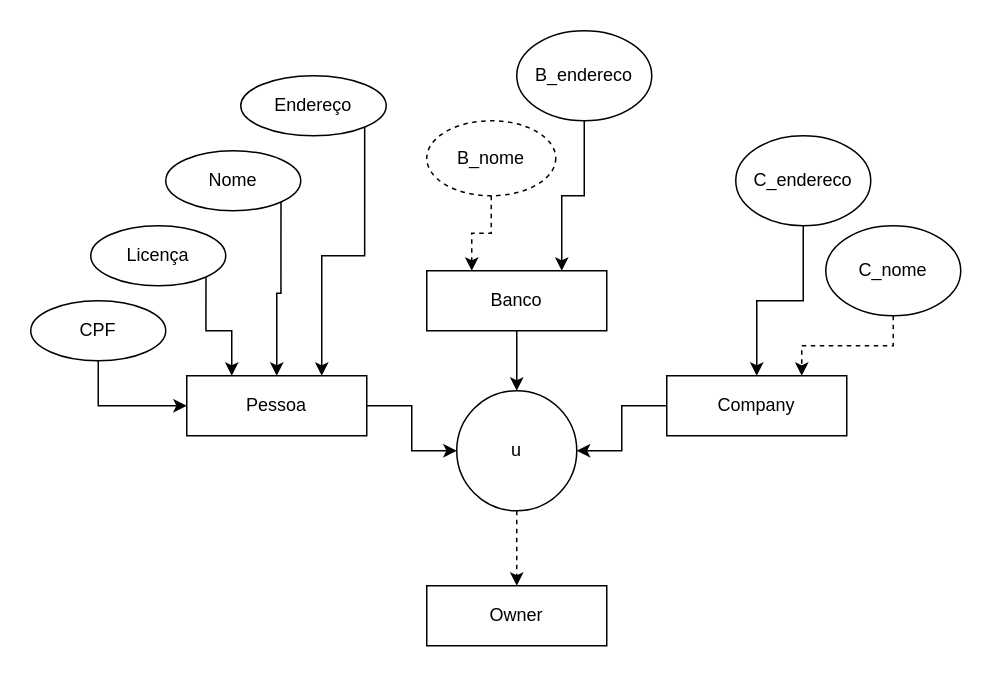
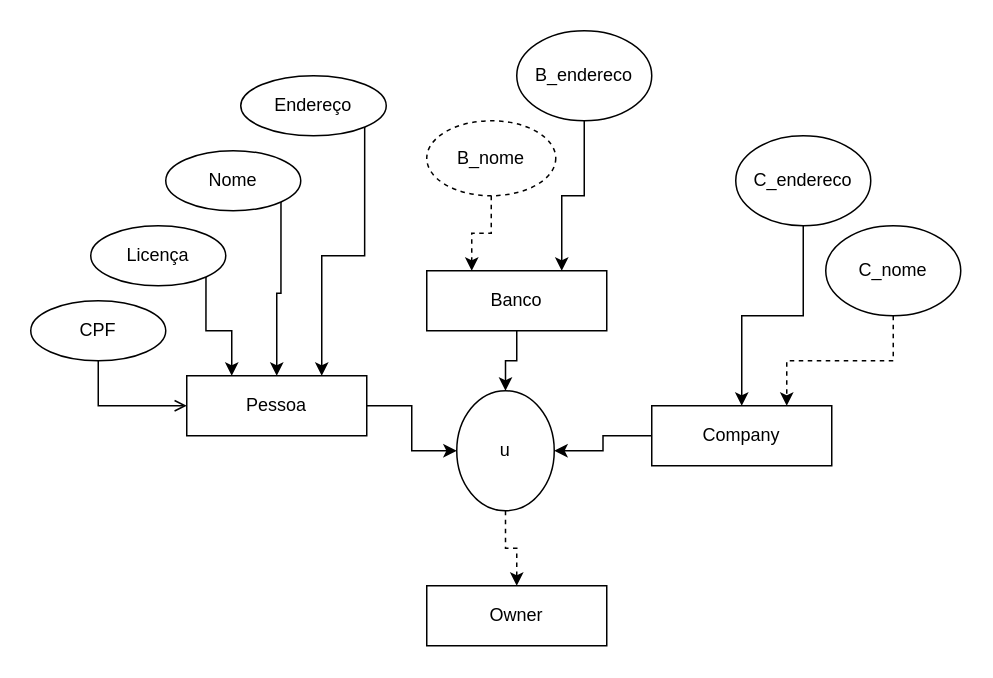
edge "CPF" -> "Pessoa": arrowhead classic -> open
node "Company": moved (757, 406) -> (742, 436)
node "u": size 120x120 -> 98x120
